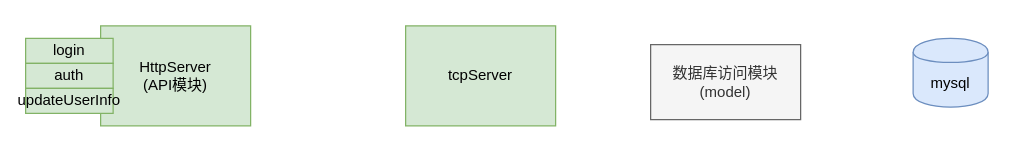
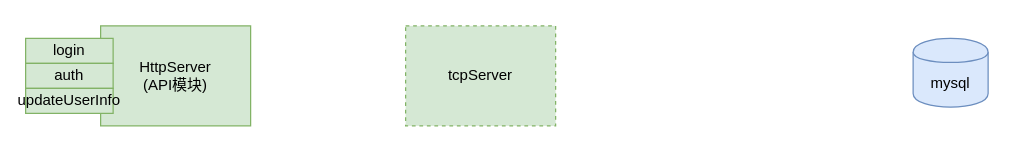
node "tcpServer": style solid -> dashed
node "数据库访问模块(model)": removed
